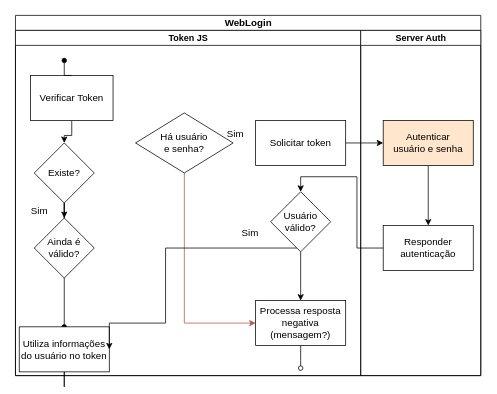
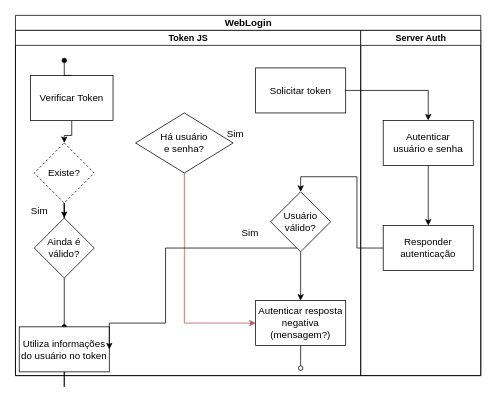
node "Solicitar token": moved (300, 143) -> (300, 90)
node "Autenticar usuário e senha": fillcolor #ffe6cc -> #ffffff
node "Existe?": style solid -> dashed
node "Processa resposta negativa (mensagem?)": label "Processa resposta negativa (mensagem?)" -> "Autenticar resposta negativa (mensagem?)"
